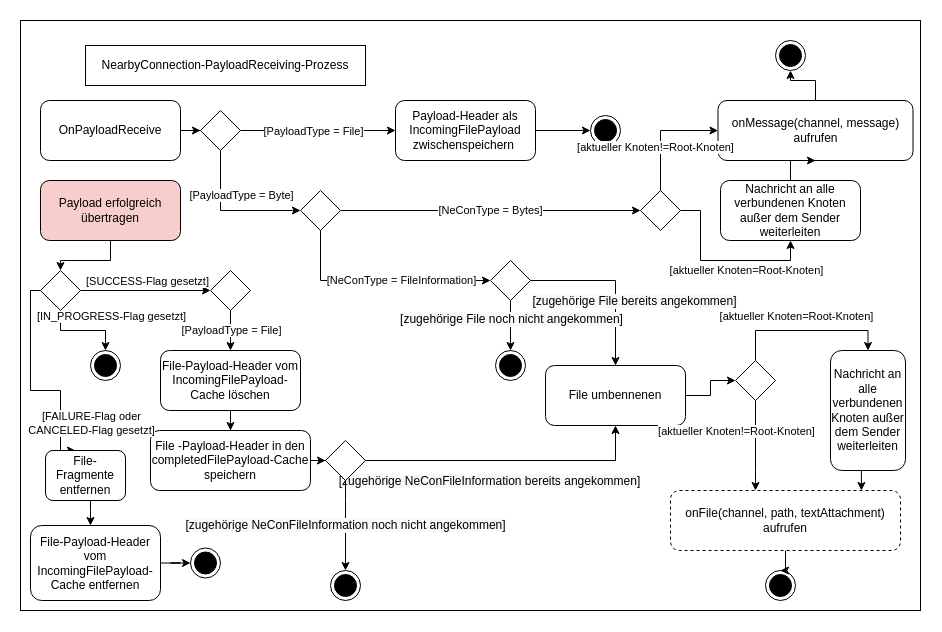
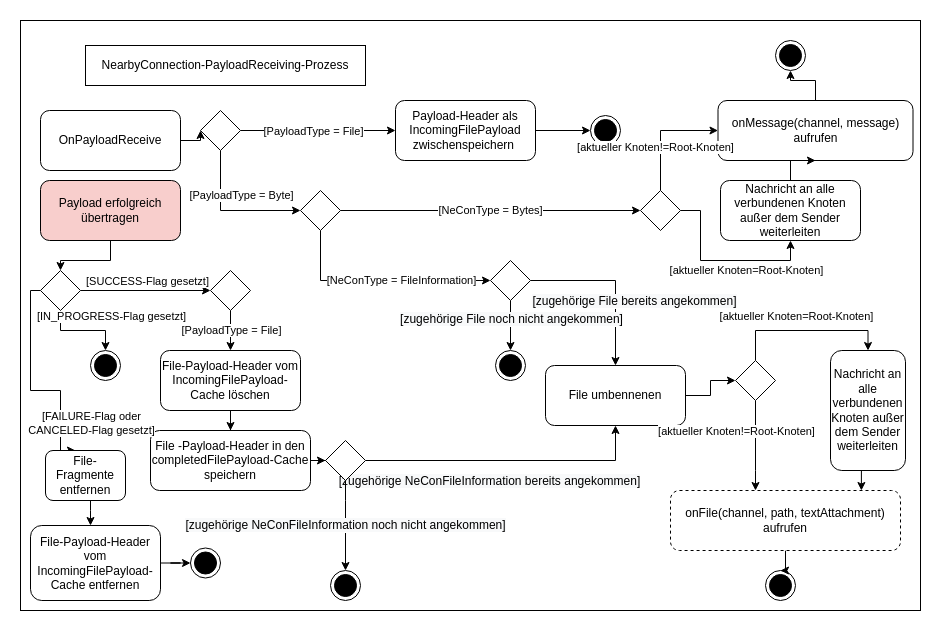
node "OnPayloadReceive": moved (111, 131) -> (111, 141)
